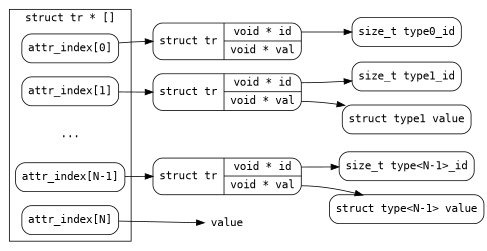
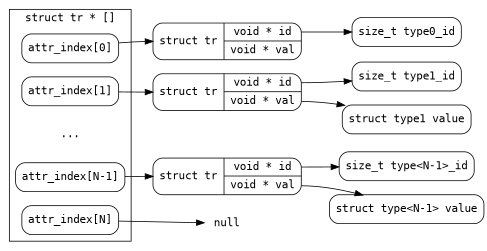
node "value": label "value" -> "null"
